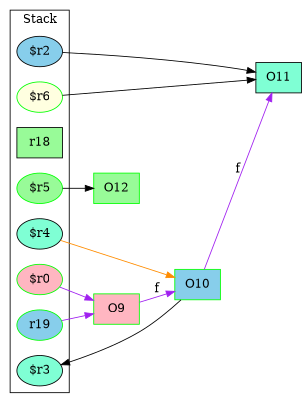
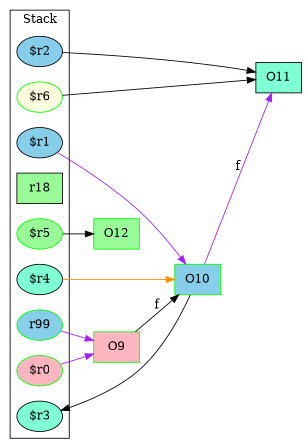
node "$r1": added
edge "O9" -> "O10": color purple -> black
node "r19": label "r19" -> "r99"
